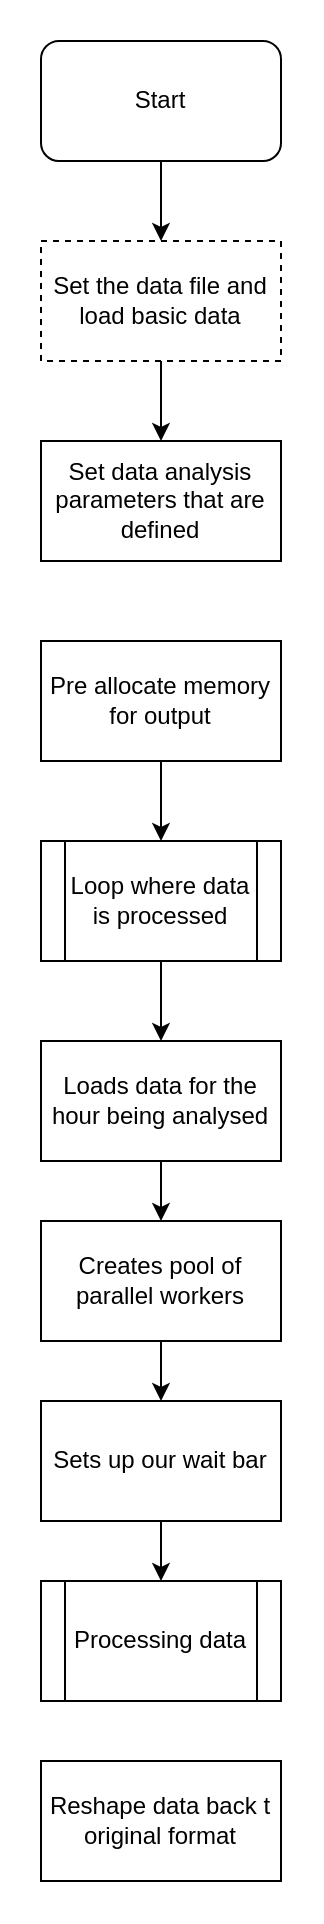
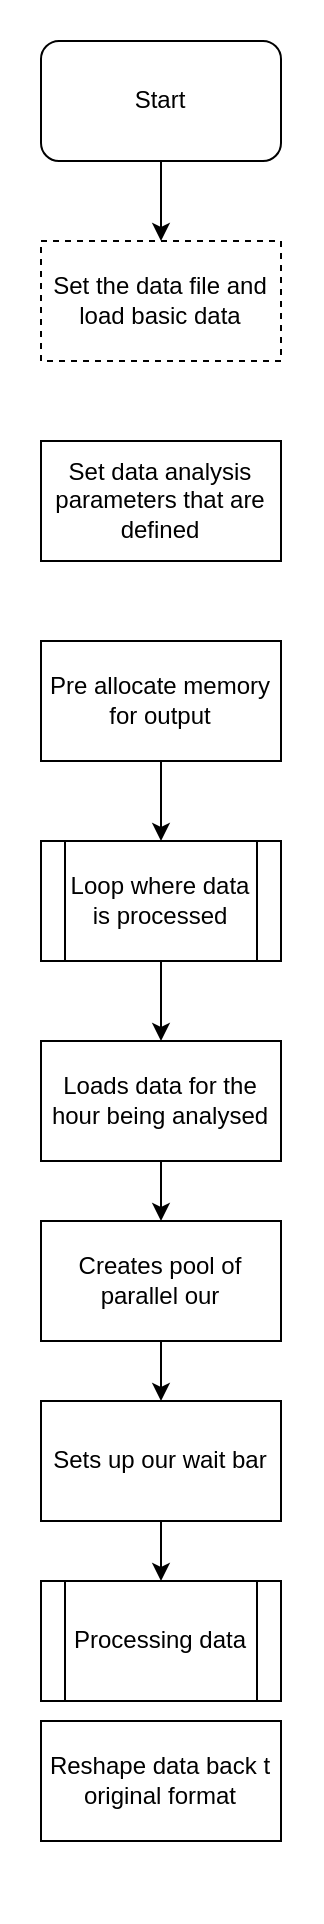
edge "Set the data file and load basic data" -> "Set data analysis parameters that are defined": removed
node "Creates pool of parallel workers": label "Creates pool of parallel workers" -> "Creates pool of parallel our"
node "Reshape data back t original format": moved (161, 1821) -> (161, 1781)
